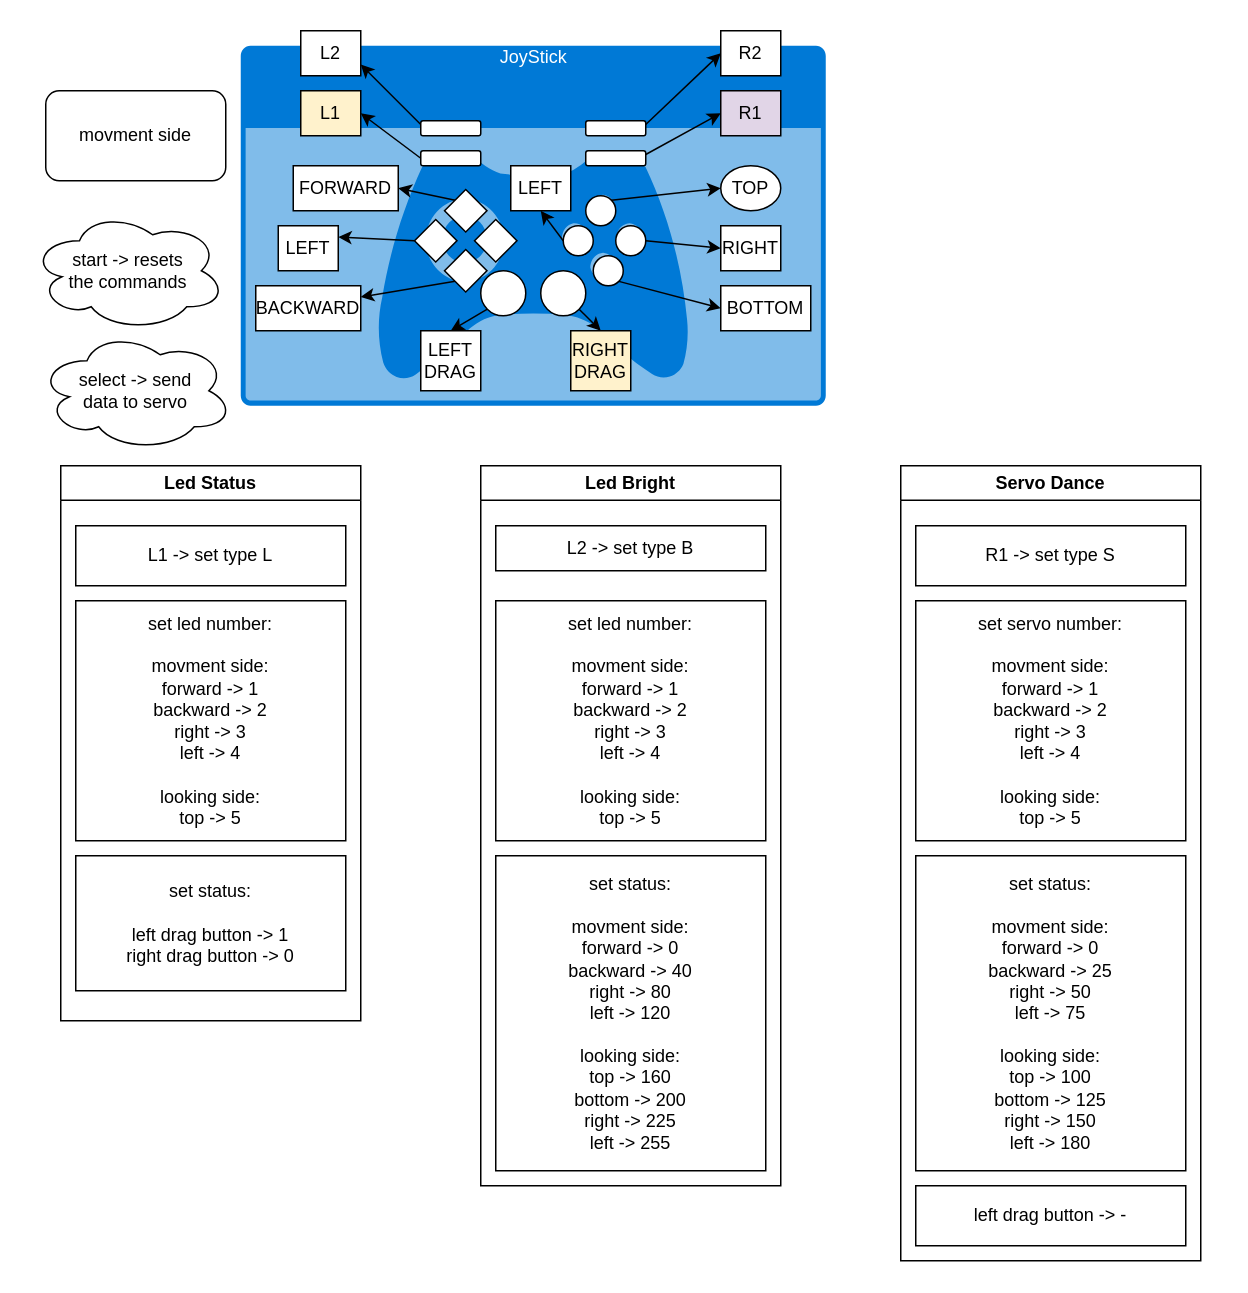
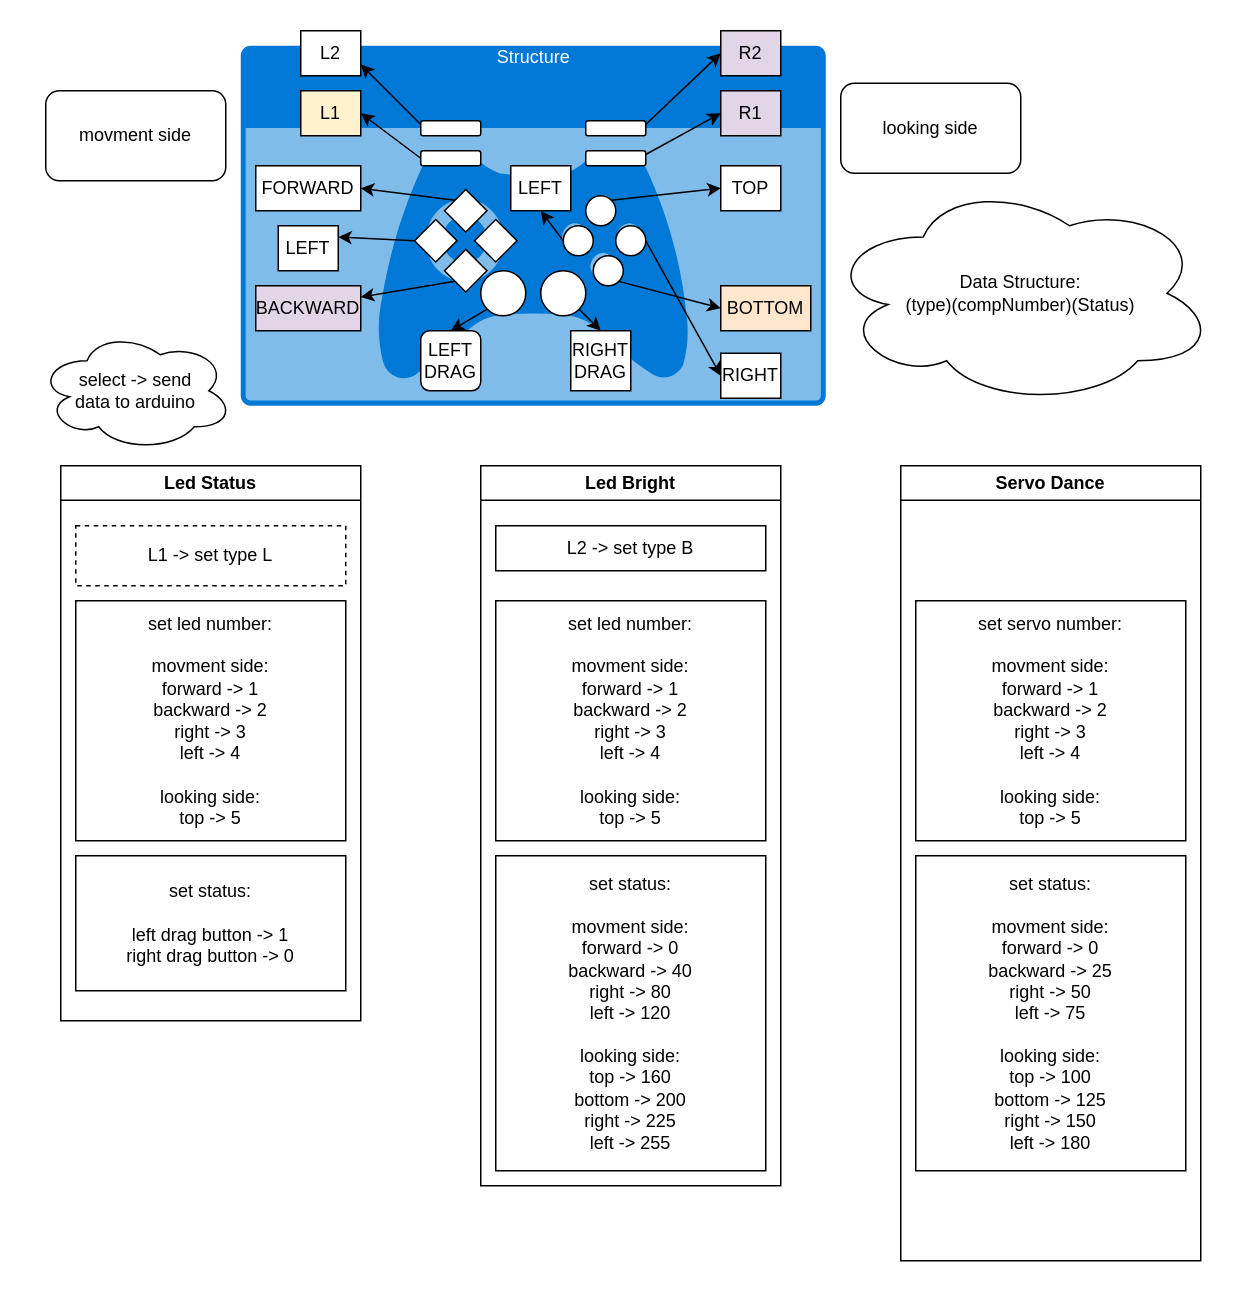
node "R2": fillcolor #ffffff -> #e1d5e7
node "JoyStick": label "JoyStick" -> "Structure"
node "looking side": added
node "FORWARD": moved (346, 188) -> (308, 188)
node "TOP": shape ellipse -> rectangle
node "RIGHT": moved (751, 248) -> (751, 376)
node "start -> resets the commands": removed
node "Data Structure: (type)(compNumber)(Status)": added
node "BACKWARD": fillcolor #ffffff -> #e1d5e7
node "BOTTOM": fillcolor #ffffff -> #ffe6cc
node "LEFT DRAG": shape rectangle -> rounded rectangle
node "RIGHT DRAG": fillcolor #fff2cc -> #ffffff
node "select -> send data to servo": label "select -> send data to servo" -> "select -> send data to arduino"
node "L1 -> set type L": style solid -> dashed
node "R1 -> set type S": removed
node "left drag button -> -": removed
